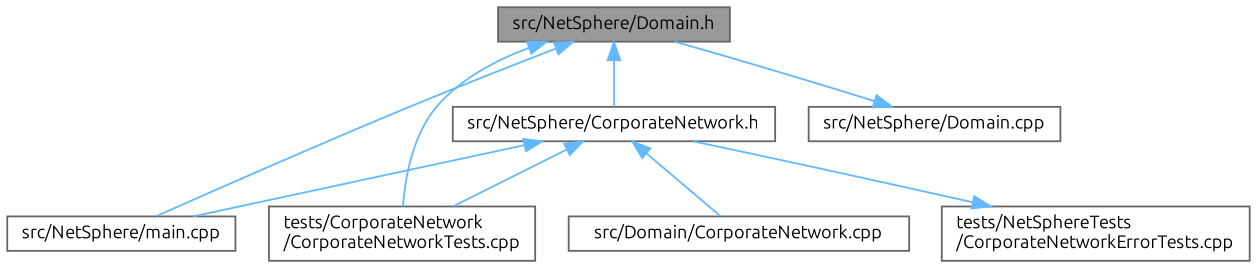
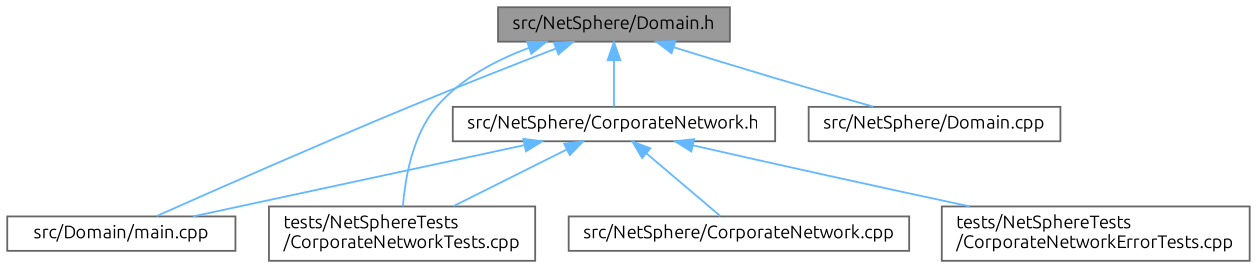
edge "src/NetSphere/Domain.h" -> "src/NetSphere/Domain.cpp": reversed
edge "src/NetSphere/CorporateNetwork.h" -> "tests/NetSphereTests /CorporateNetworkErrorTests.cpp": reversed
node "src/NetSphere/main.cpp": label "src/NetSphere/main.cpp" -> "src/Domain/main.cpp"
node "tests/CorporateNetwork /CorporateNetworkTests.cpp": label "tests/CorporateNetwork /CorporateNetworkTests.cpp" -> "tests/NetSphereTests /CorporateNetworkTests.cpp"
node "src/Domain/CorporateNetwork.cpp": label "src/Domain/CorporateNetwork.cpp" -> "src/NetSphere/CorporateNetwork.cpp"
